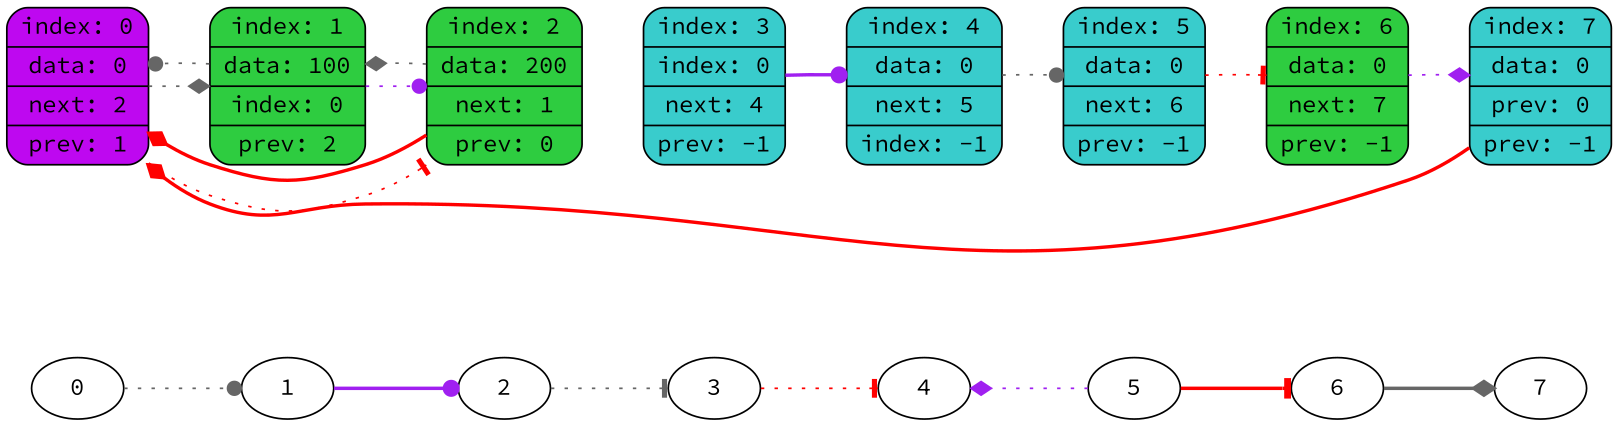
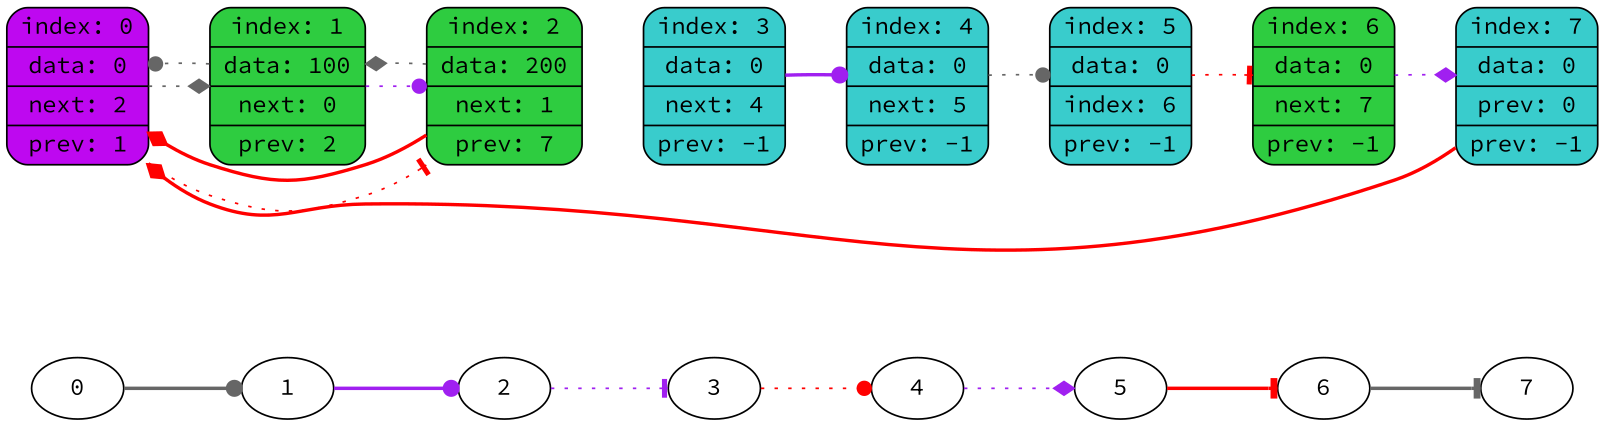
node "index: 3": text "index: 0" -> "data: 0"
node "index: 1": text "index: 0" -> "next: 0"
node "index: 5": text "next: 6" -> "index: 6"
node "index: 2": text "prev: 0" -> "prev: 7"
node "index: 4": text "index: -1" -> "prev: -1"
edge "0" -> "1": style dotted -> bold
edge "2" -> "3": color gray40 -> purple
edge "3" -> "4": arrowhead tee -> dot
edge "5" -> "4": reversed
edge "6" -> "7": arrowhead diamond -> tee
